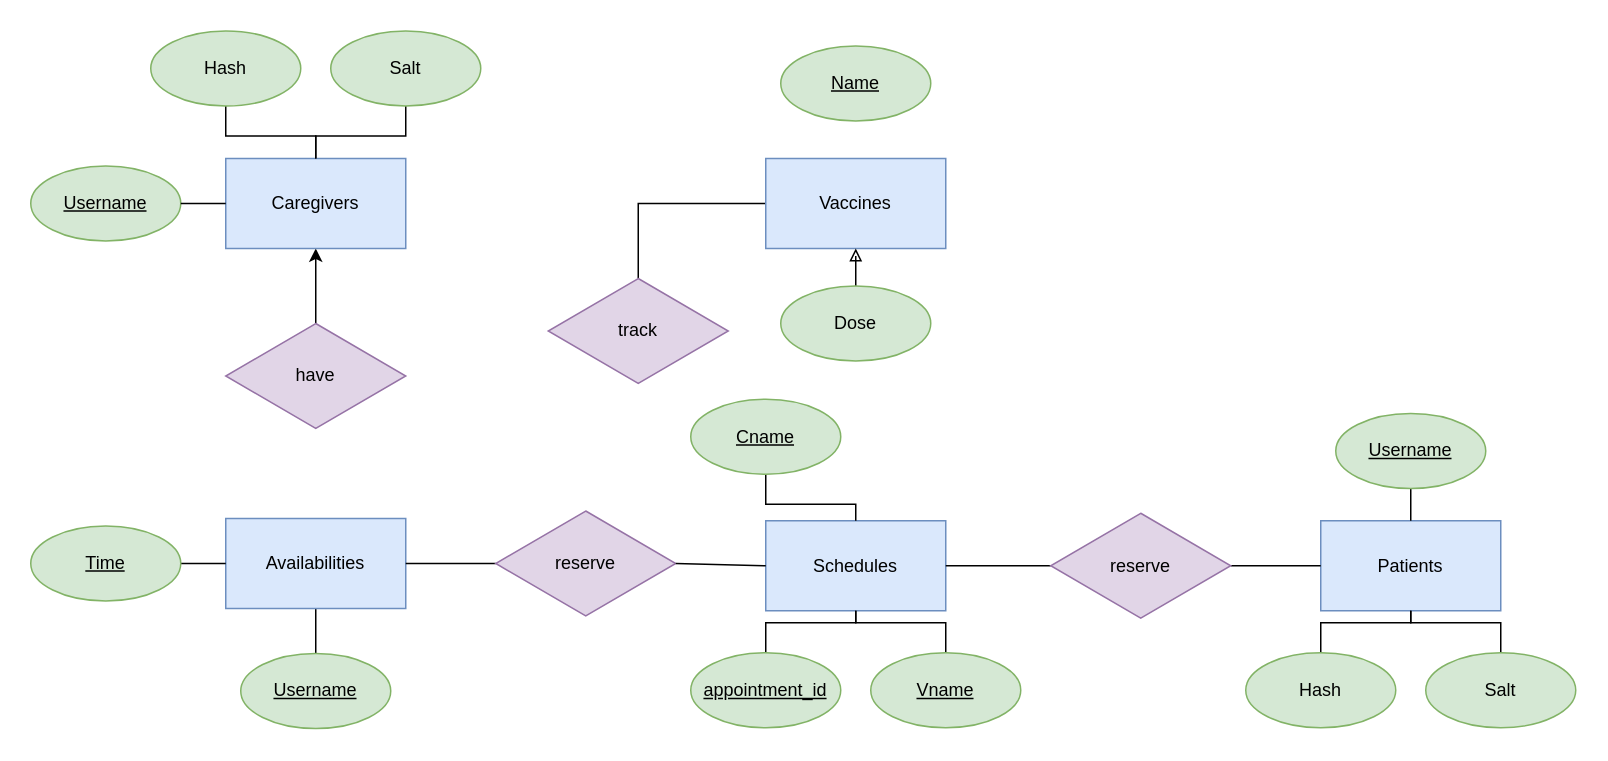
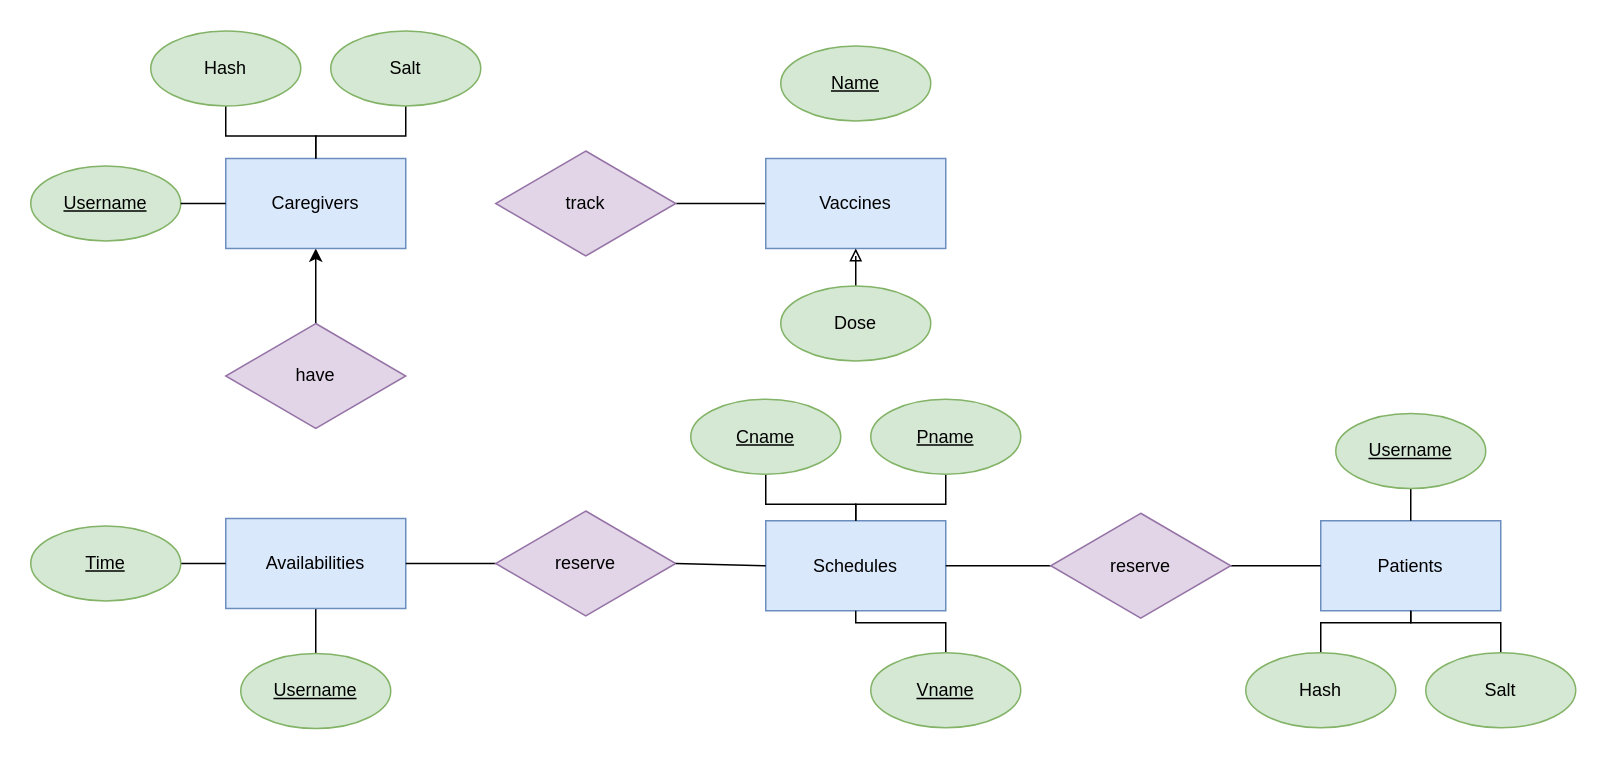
node "track": moved (638, 331) -> (586, 203)
node "Pname": added
edge "Pname" -- "Schedules": added
edge "Schedules" -- "appointment_id": removed
node "appointment_id": removed
